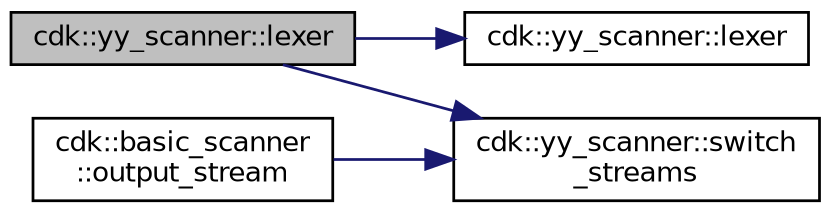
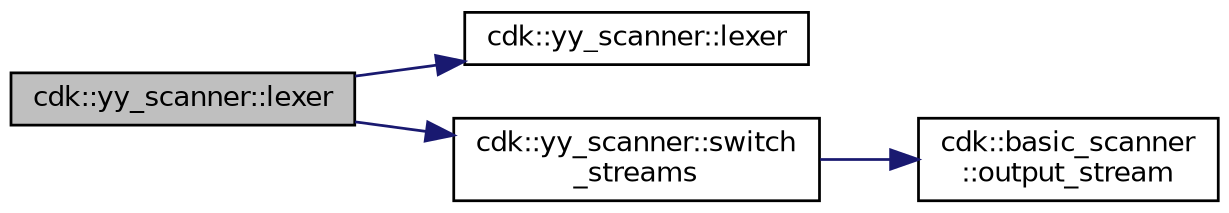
edge "cdk::basic_scanner ::output_stream" -> "cdk::yy_scanner::switch _streams": reversed
